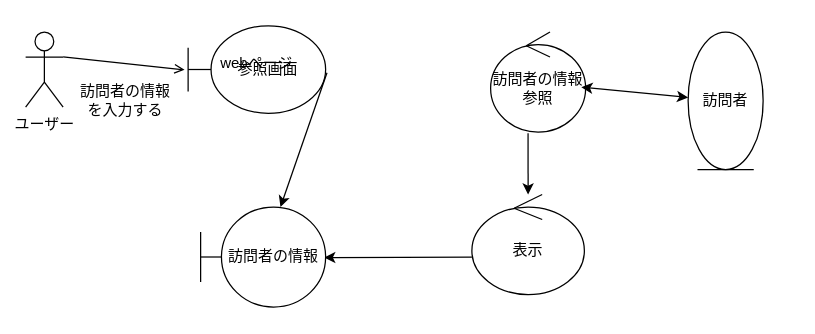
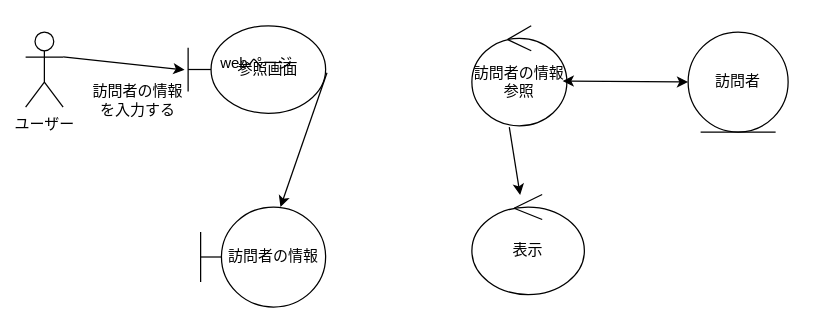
edge "ユーザー" -> "参照画面": arrowhead open -> classic
node "訪問者の情報参照": moved (538, 82) -> (519, 76)
node "訪問者の情報を入力する": moved (126, 101) -> (138, 101)
node "訪問者": size 75x138 -> 100x100
edge "表示" -> "訪問者の情報": removed
